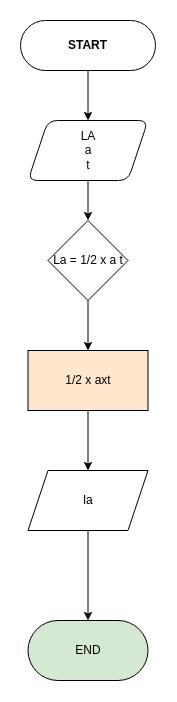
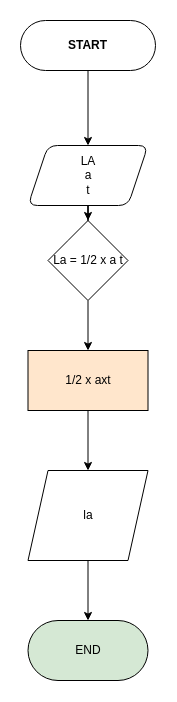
node "LA a t": moved (88, 151) -> (88, 176)
node "la": size 120x60 -> 120x90
